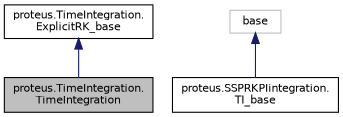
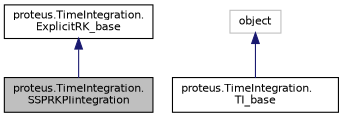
node "base": label "base" -> "object"
node "proteus.TimeIntegration. TimeIntegration": label "proteus.TimeIntegration. TimeIntegration" -> "proteus.TimeIntegration. SSPRKPIintegration"
node "proteus.SSPRKPIintegration. TI_base": label "proteus.SSPRKPIintegration. TI_base" -> "proteus.TimeIntegration. TI_base"
